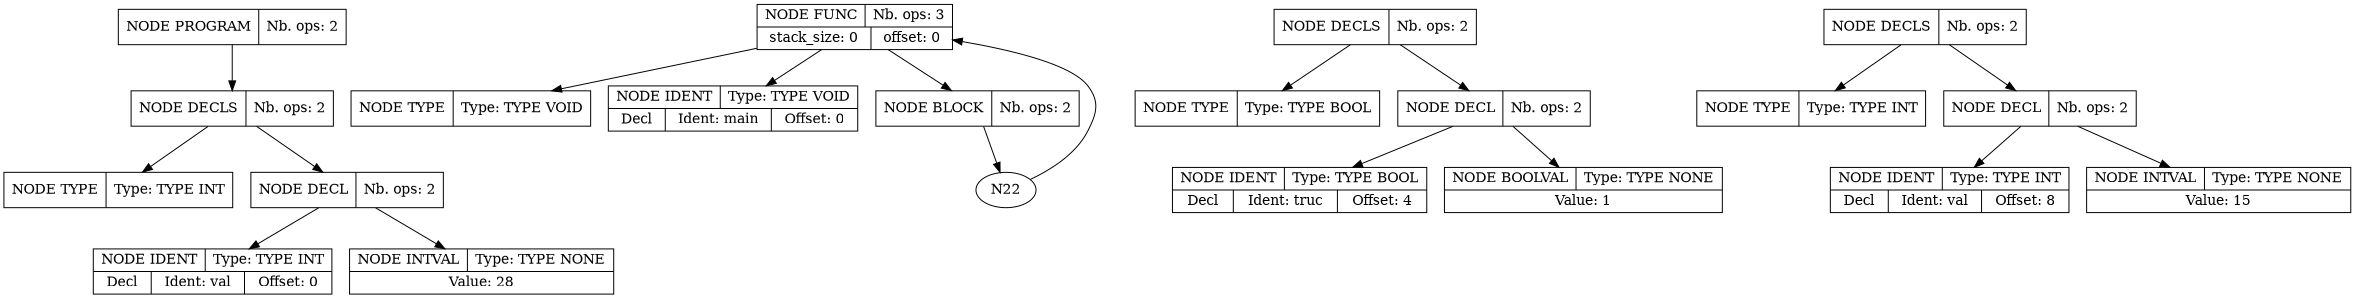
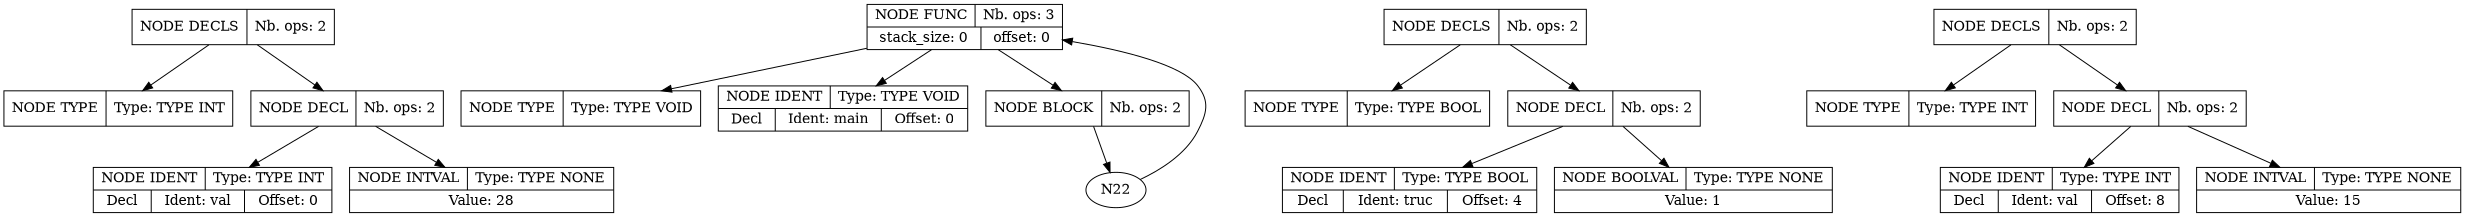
node "NODE PROGRAM": removed
